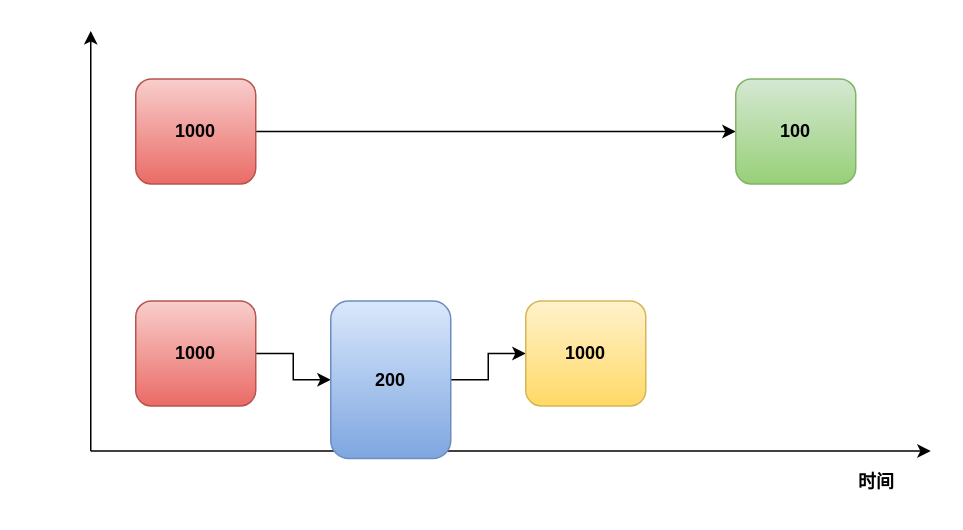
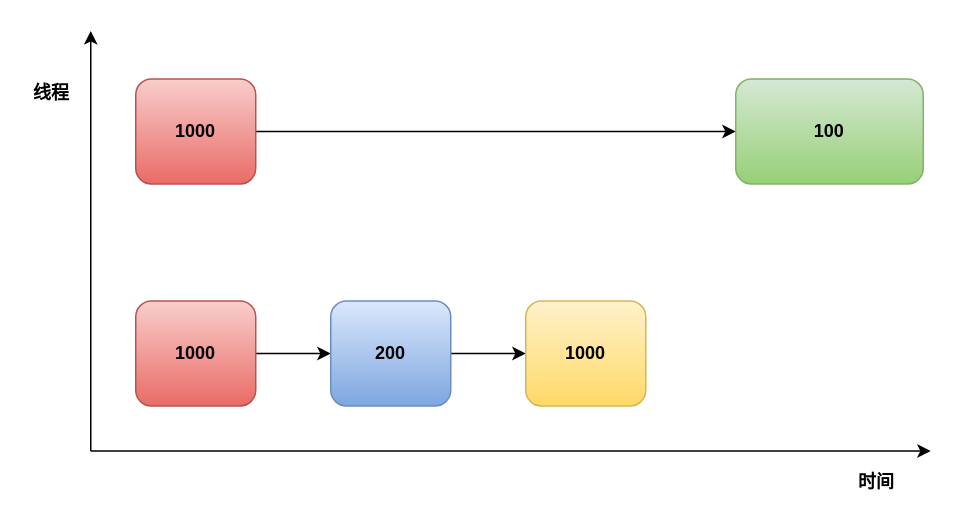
node "线程": added
node "100": size 120x105 -> 188x105
node "200": size 120x158 -> 120x105
